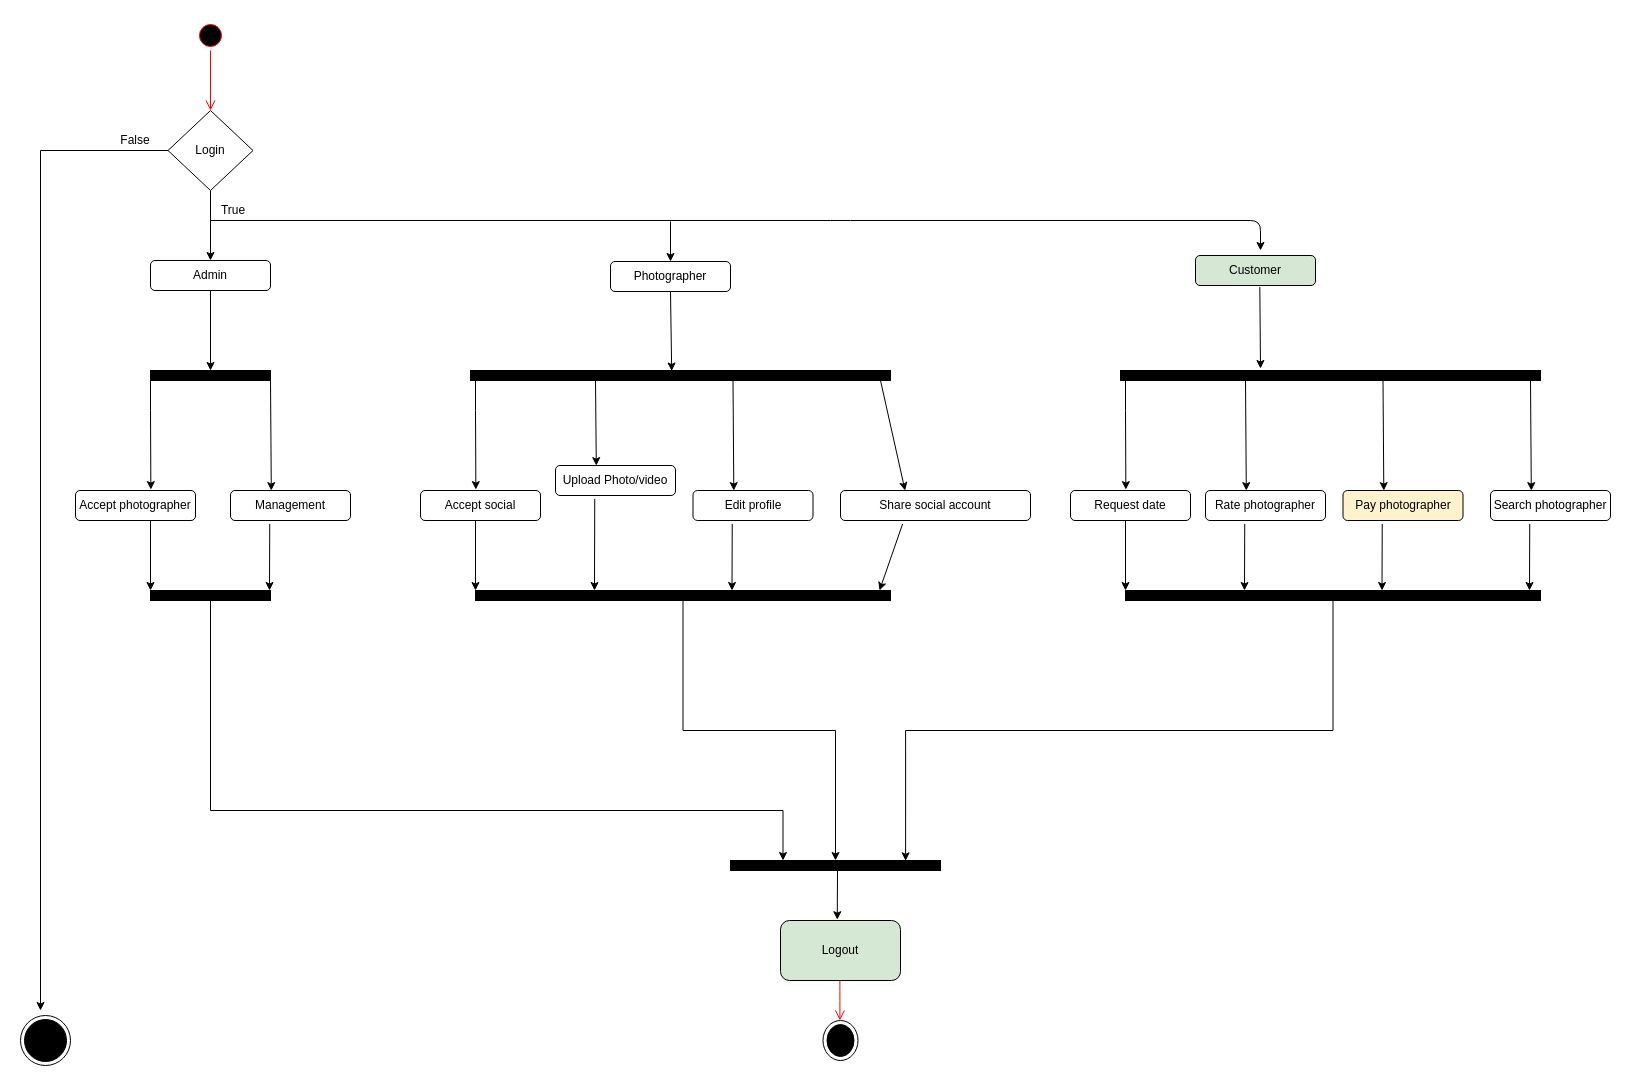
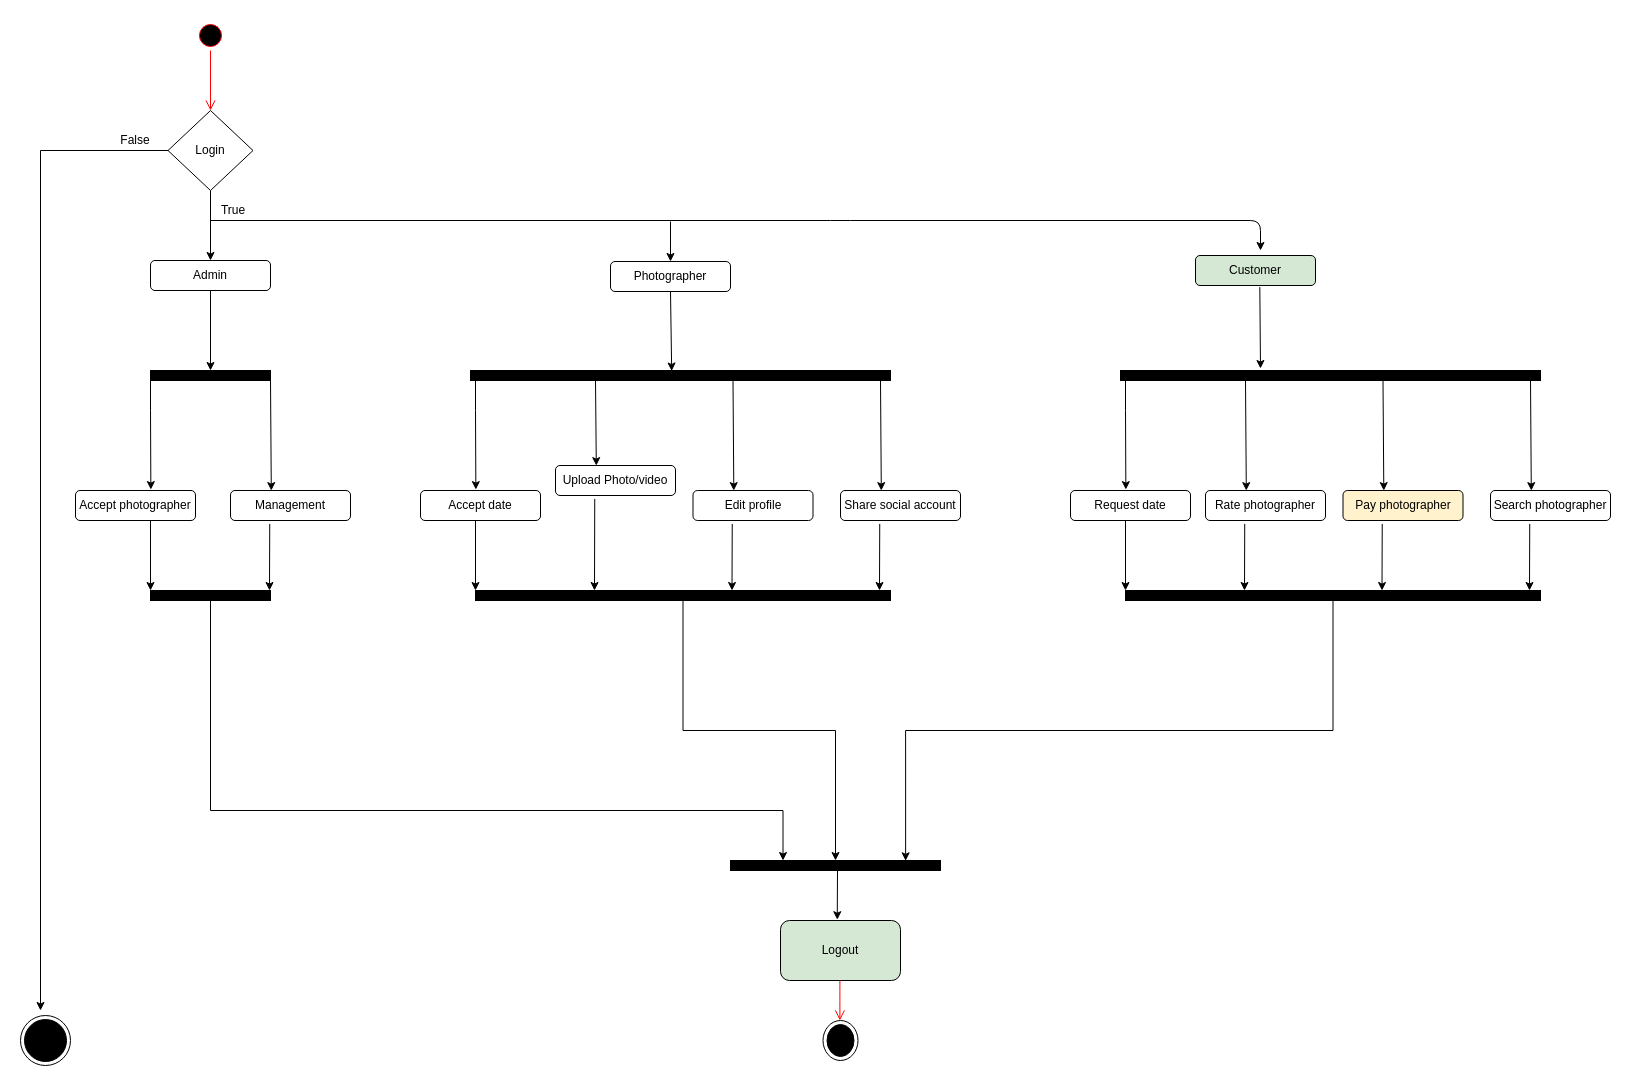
node "Accept social": label "Accept social" -> "Accept date"
node "Share social account": size 190x30 -> 120x30
